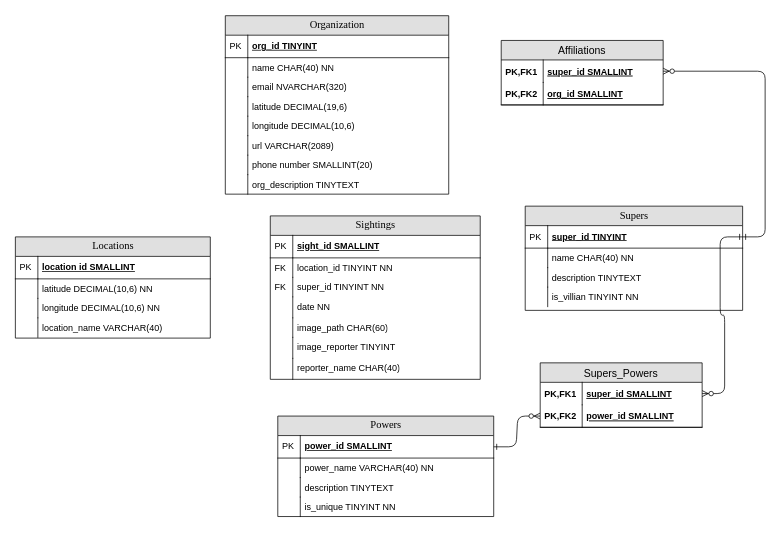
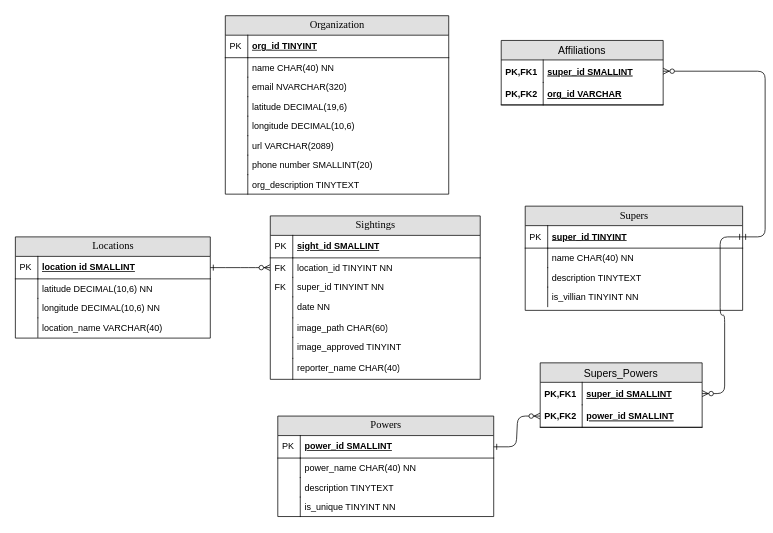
node "org_id SMALLINT": label "org_id SMALLINT" -> "org_id VARCHAR"
edge "location id SMALLINT" -- "location_id TINYINT NN": added
node "image_reporter TINYINT": label "image_reporter TINYINT" -> "image_approved TINYINT"
node "power_name VARCHAR(40) NN": label "power_name VARCHAR(40) NN" -> "power_name CHAR(40) NN"
